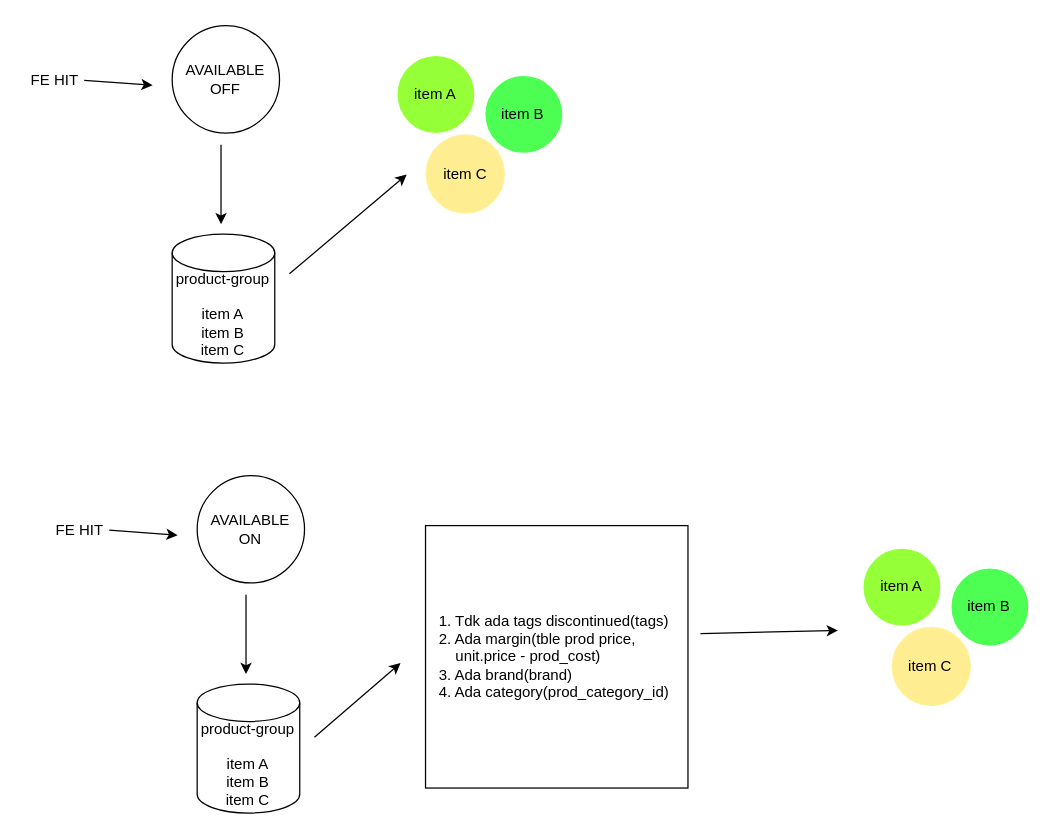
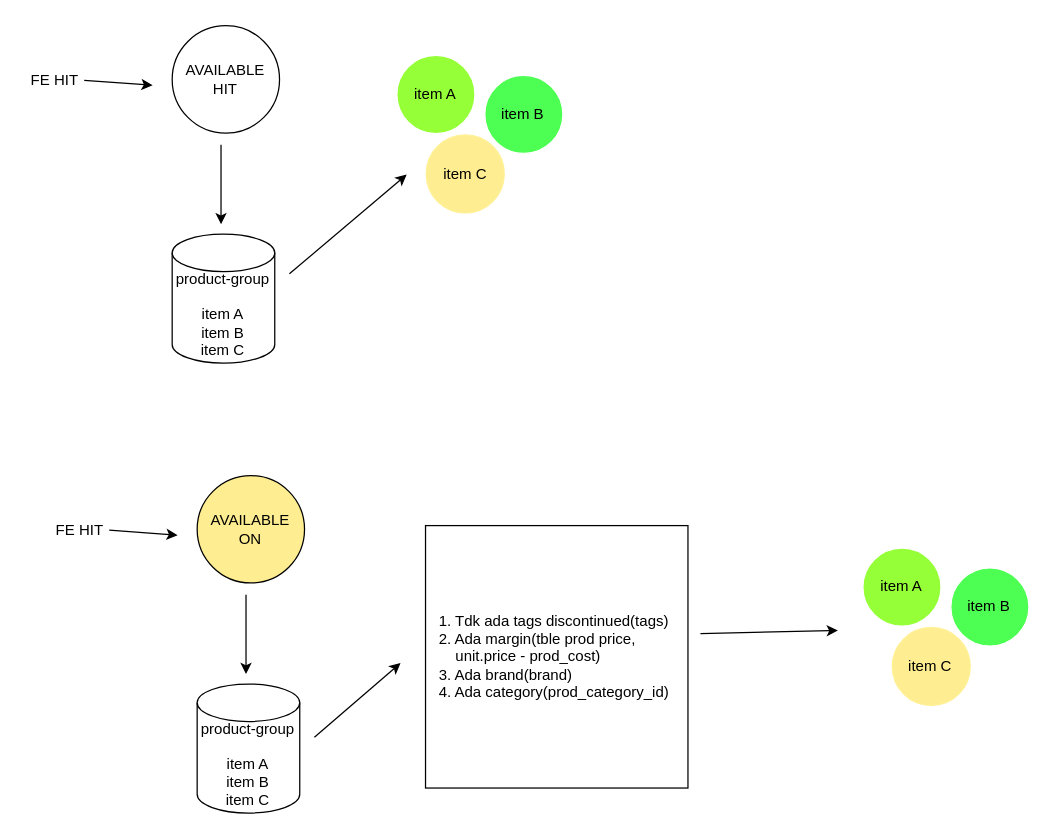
node "AVAILABLE OFF": label "AVAILABLE OFF" -> "AVAILABLE HIT"
node "AVAILABLE ON": fillcolor #ffffff -> #ffed91
